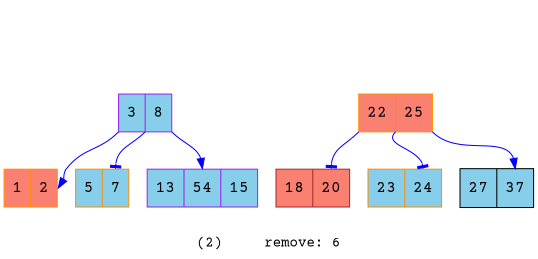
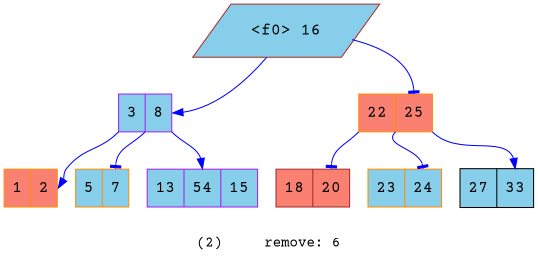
node "<f0> 16": added
node "27": text "37" -> "33"
